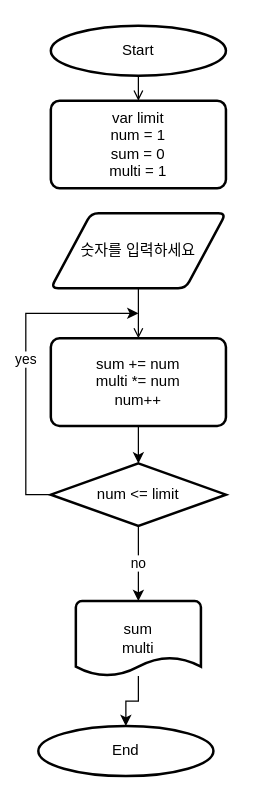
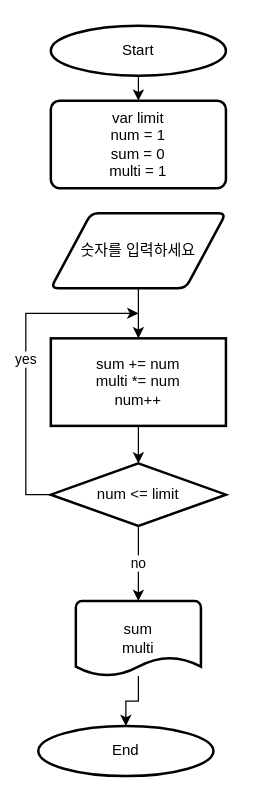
edge "Start" -> "var limit num = 1 sum = 0 multi = 1": arrowhead open -> classic
edge "숫자를 입력하세요" -> "sum += num multi *= num num++": arrowhead open -> classic
node "sum += num multi *= num num++": shape rounded rectangle -> rectangle
